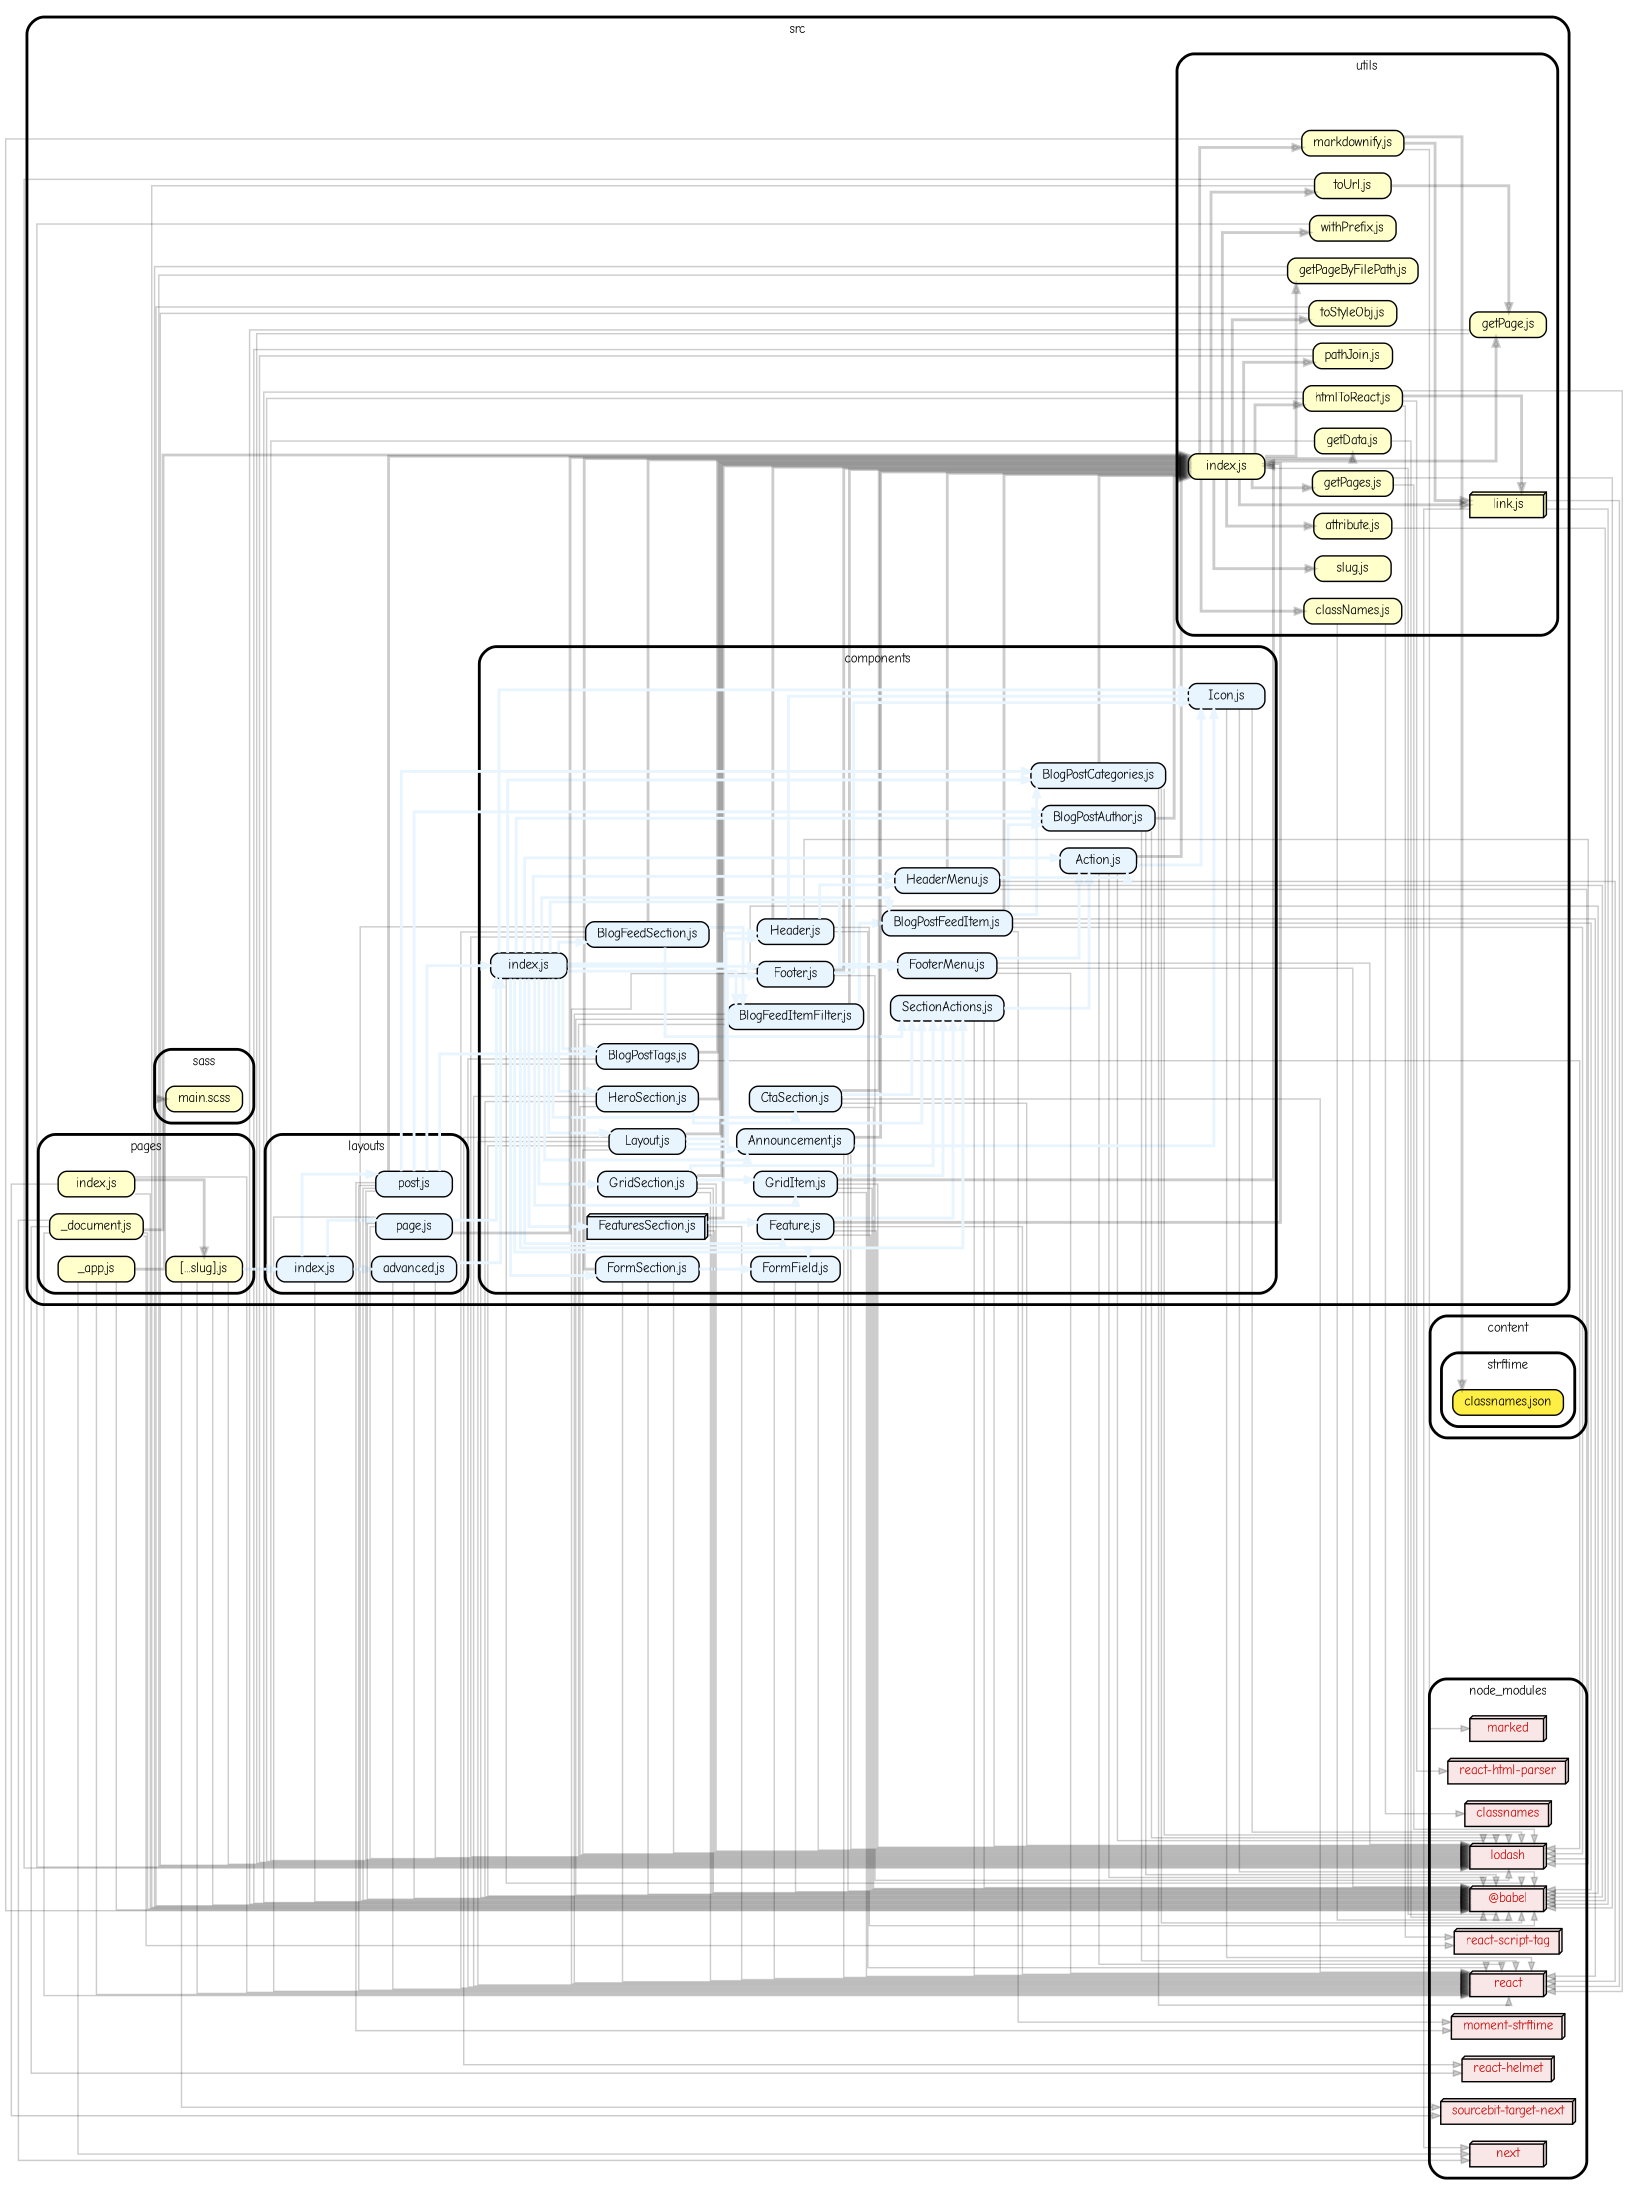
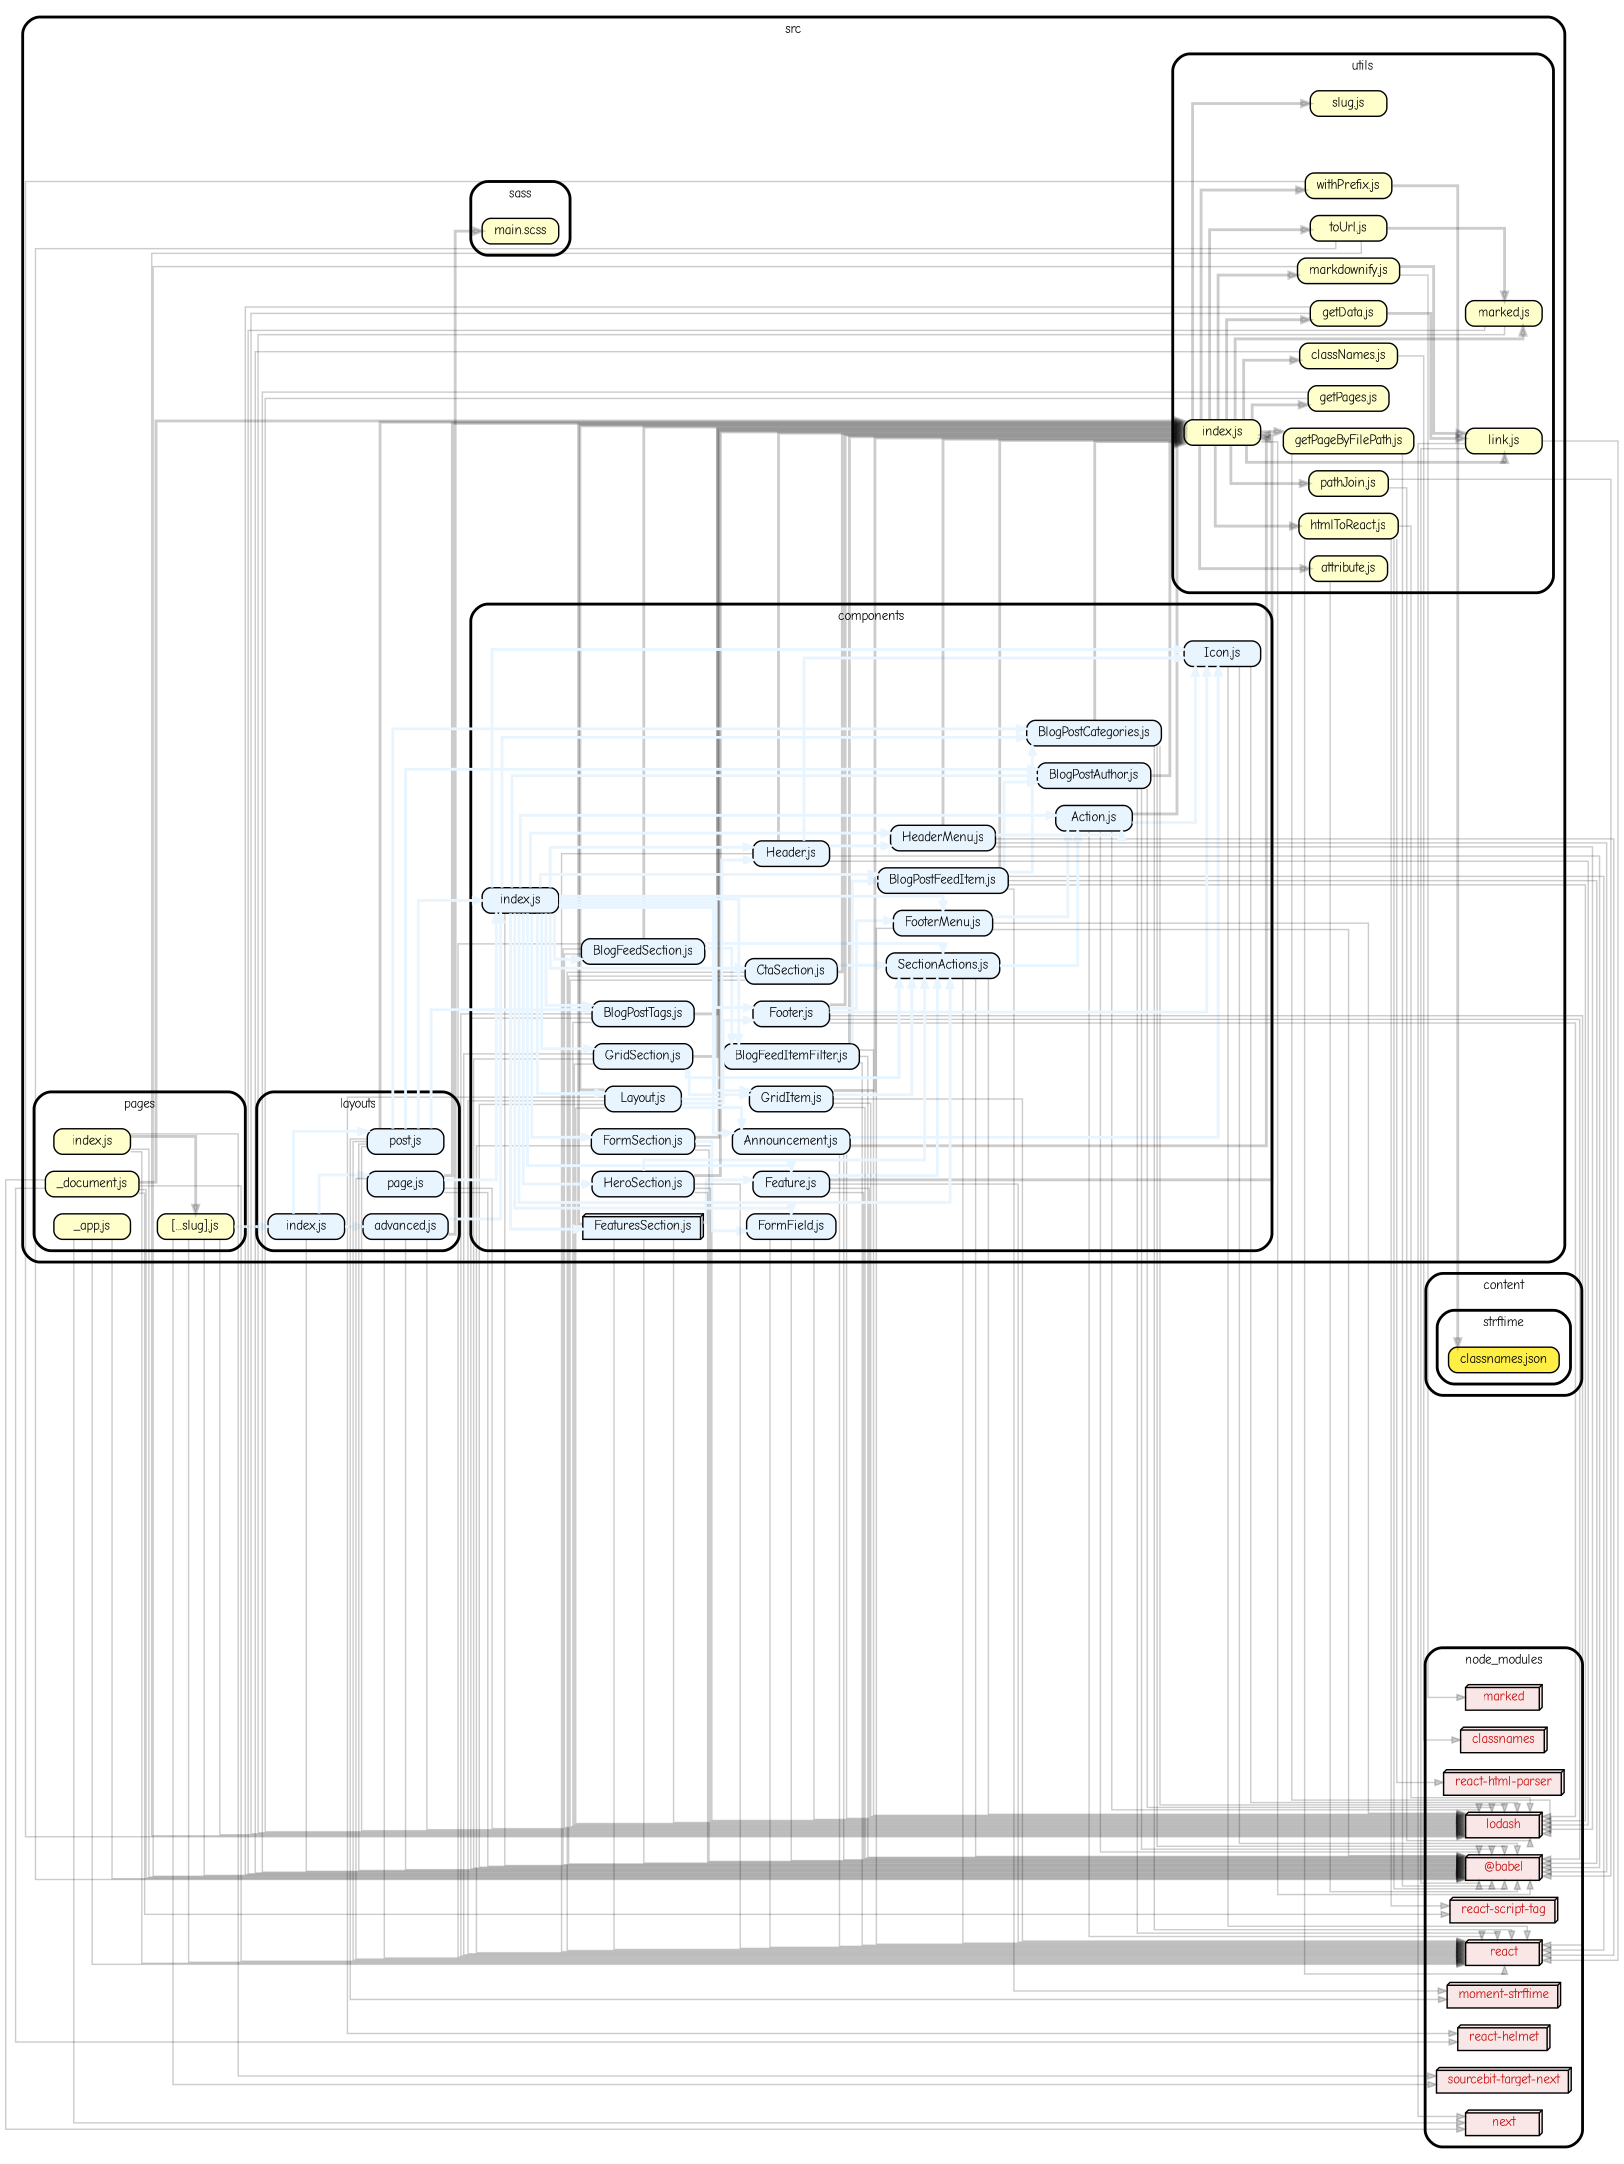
node "toStyleObj.js": removed
node "getPage.js": label "getPage.js" -> "marked.js"
edge "htmlToReact.js" -> "link.js": now "getData.js" -> "link.js"
node "link.js": shape box3d -> box
edge "markdownify.js" -> "classnames.json": now "withPrefix.js" -> "classnames.json"
edge "_app.js" -> "main.scss": now "advanced.js" -> "main.scss"
